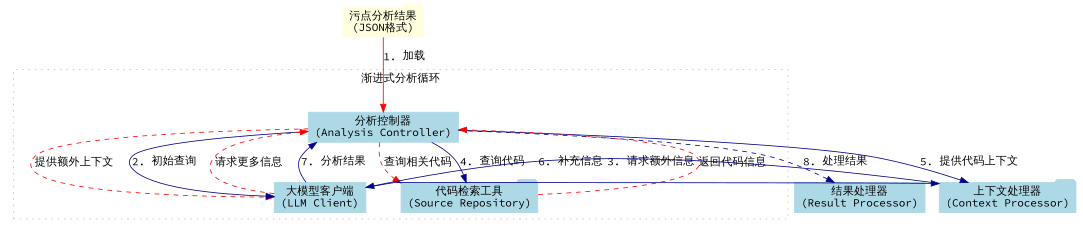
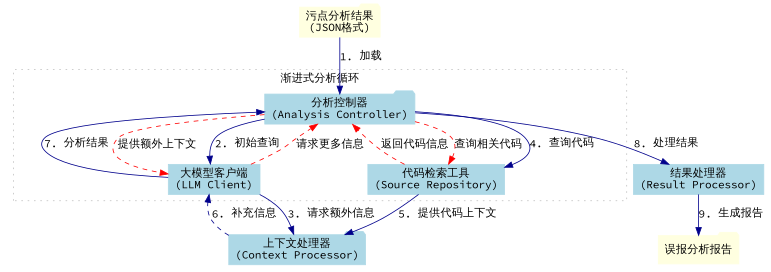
edge "污点分析结果 (JSON格式)" -> "分析控制器 (Analysis Controller)": color red -> darkblue
node "分析控制器 (Analysis Controller)": shape box -> folder
edge "分析控制器 (Analysis Controller)" -> "上下文处理器 (Context Processor)": now "代码检索工具 (Source Repository)" -> "上下文处理器 (Context Processor)"
edge "分析控制器 (Analysis Controller)" -> "结果处理器 (Result Processor)": style dashed -> solid
edge "上下文处理器 (Context Processor)" -> "大模型客户端 (LLM Client)": style solid -> dashed
node "代码检索工具 (Source Repository)": shape folder -> box
node "误报分析报告": added
